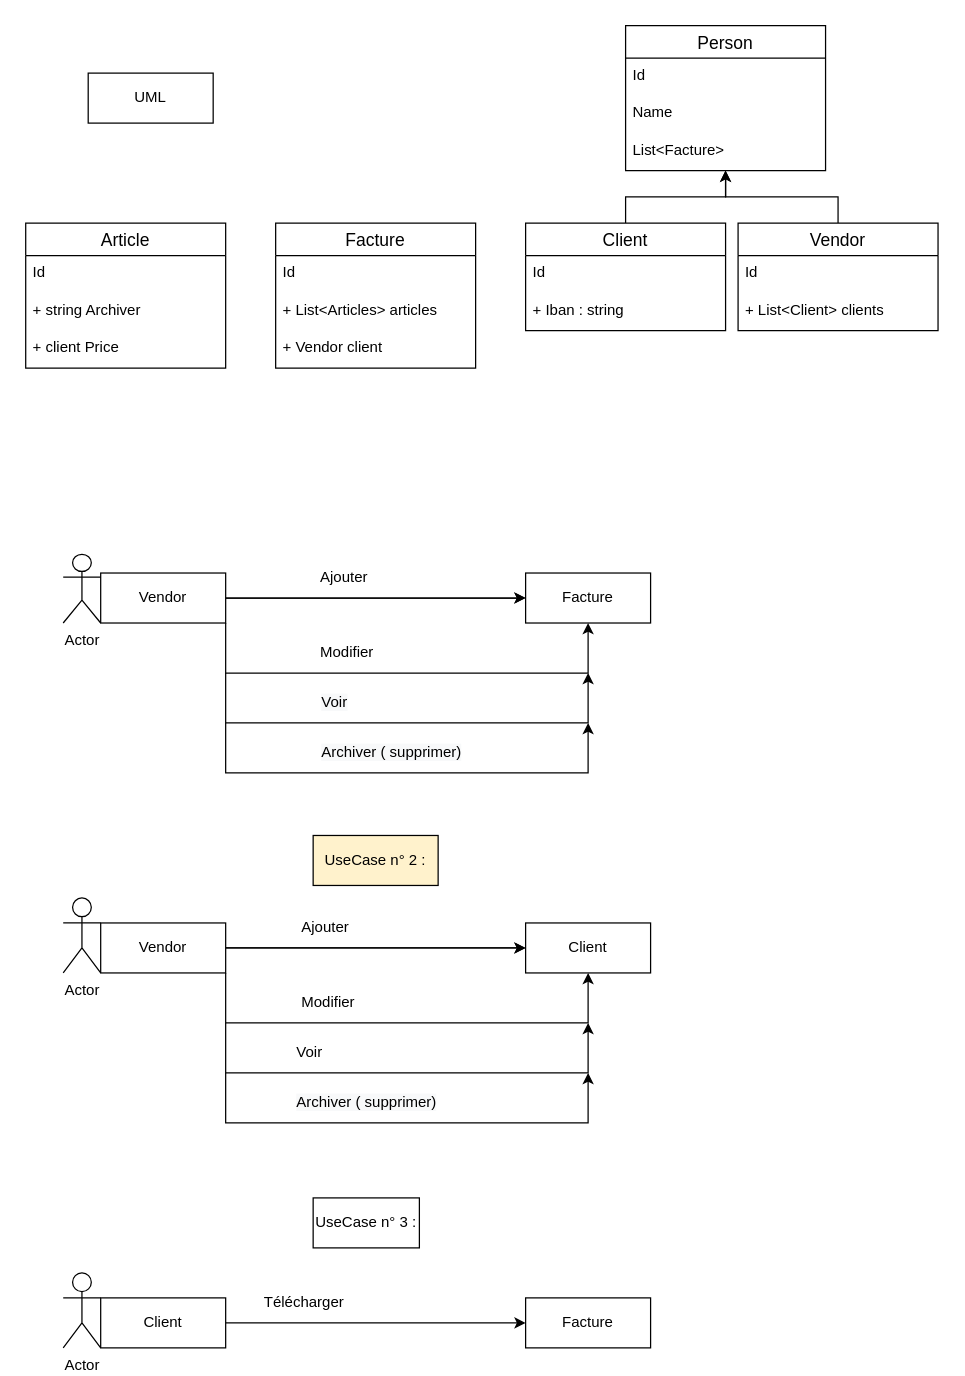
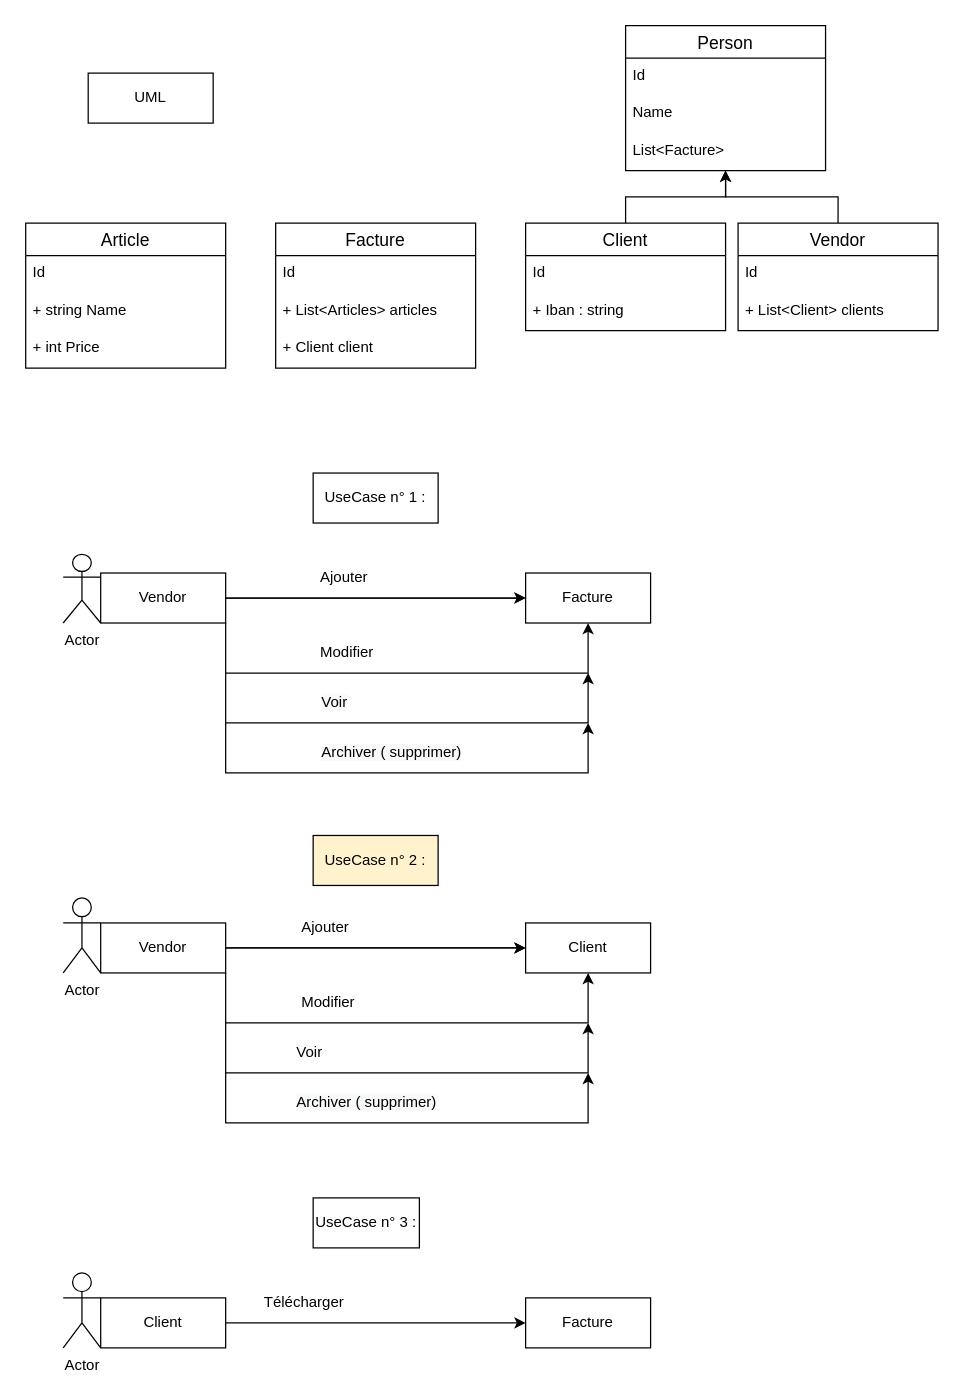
node "+ string Archiver": label "+ string Archiver" -> "+ string Name"
node "+ client Price": label "+ client Price" -> "+ int Price"
node "+ Vendor client": label "+ Vendor client" -> "+ Client client"
node "UseCase n° 1 :": added
